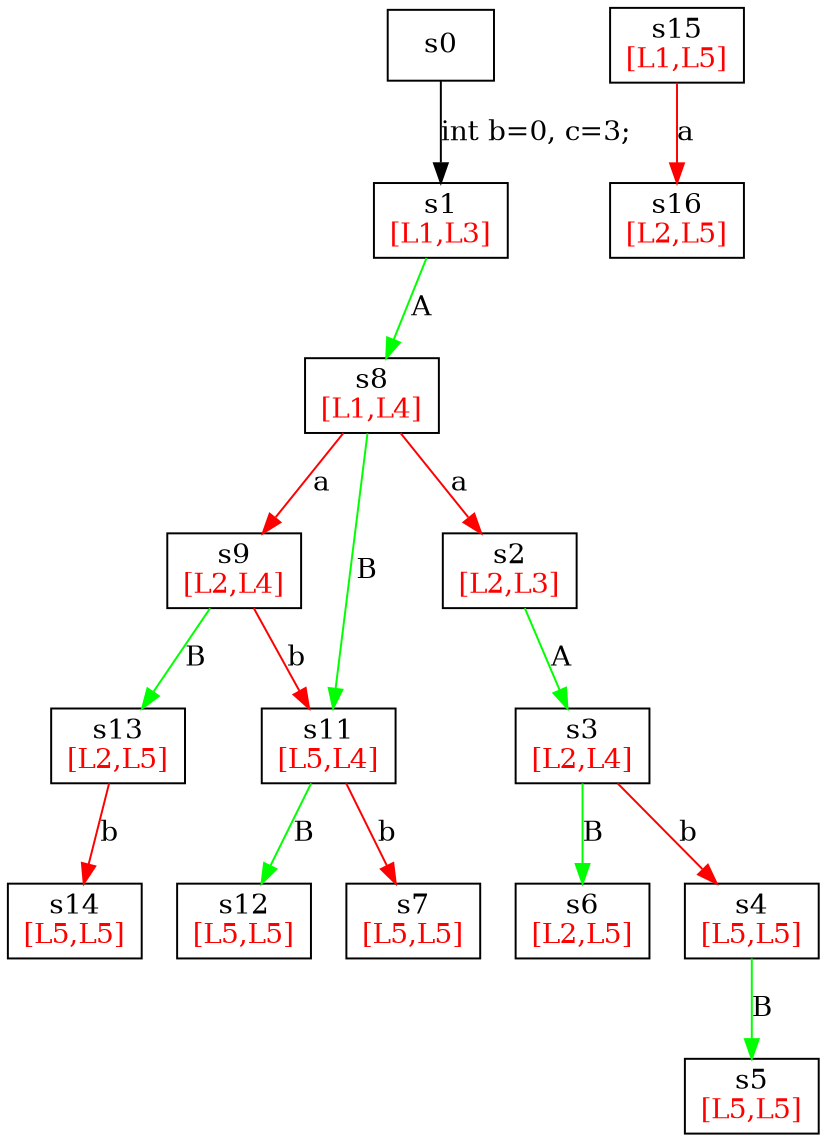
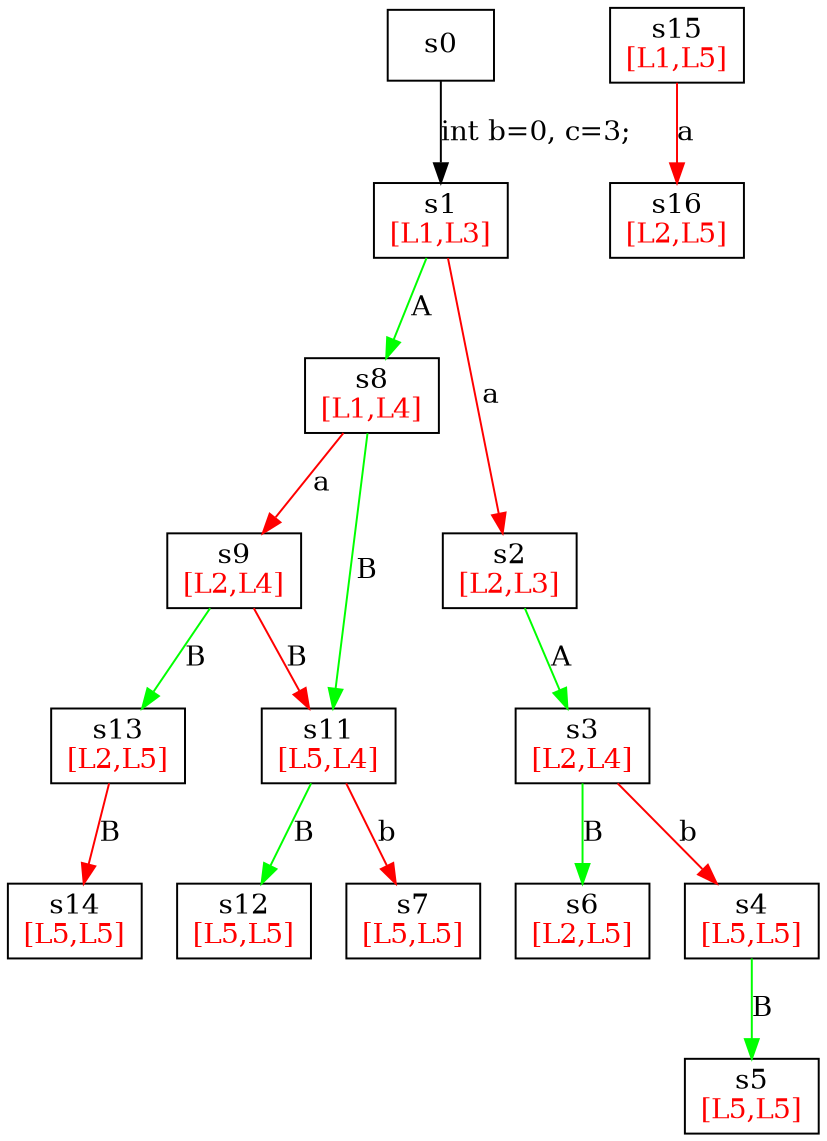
edge "s8" -> "s2": now "s1" -> "s2"
edge "s9" -> "s11": label "b" -> "B"
edge "s13" -> "s14": label "b" -> "B"
